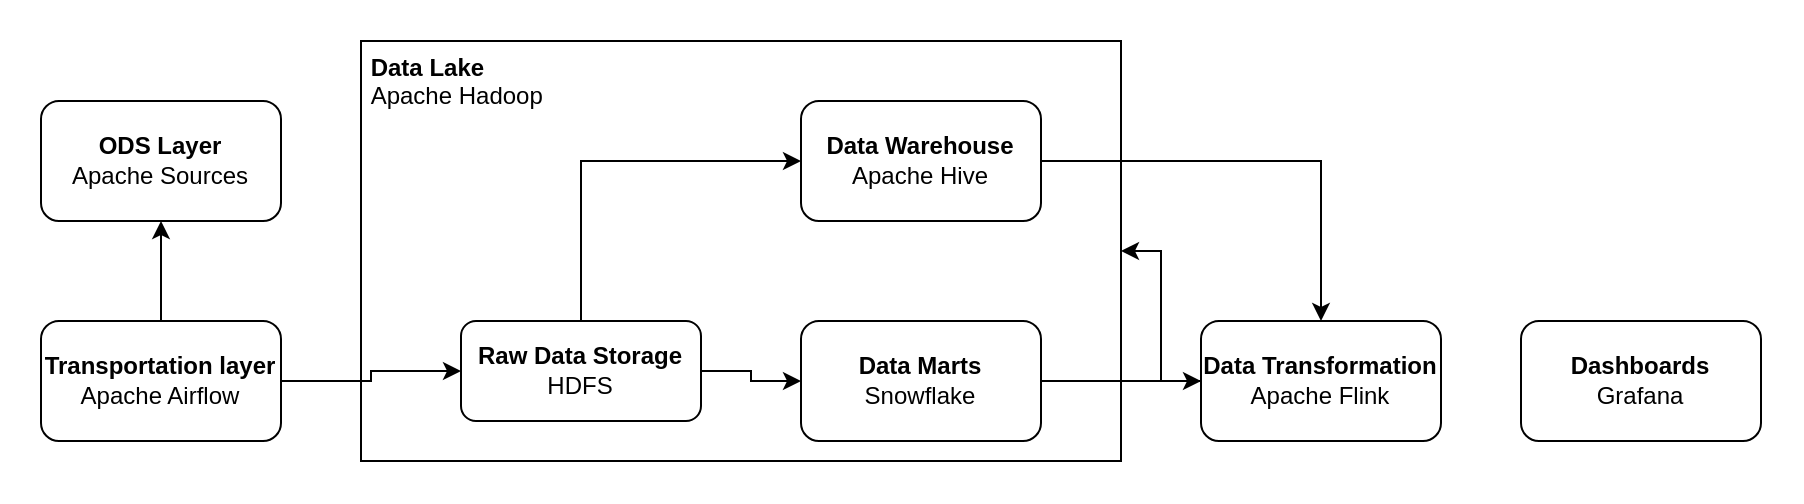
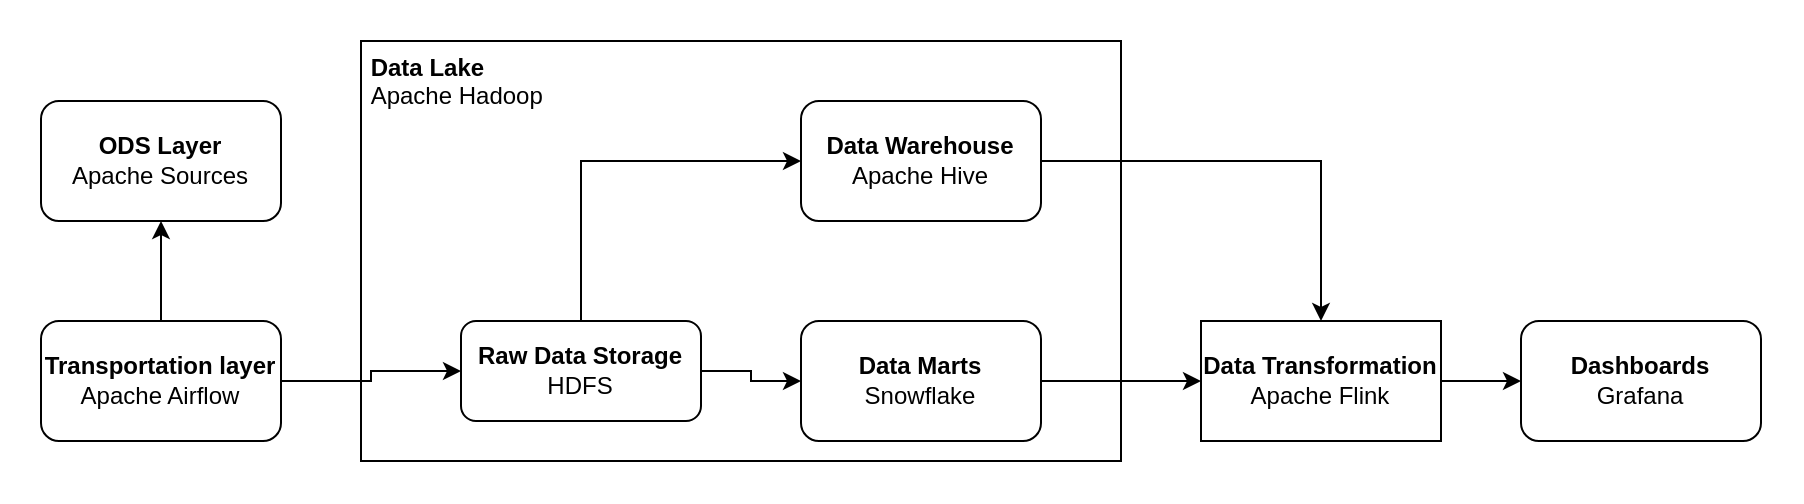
edge "Data Transformation Apache Flink" -> "Data Lake Apache Hadoop": now "Data Transformation Apache Flink" -> "Dashboards Grafana"
node "Data Transformation Apache Flink": shape rounded rectangle -> rectangle
